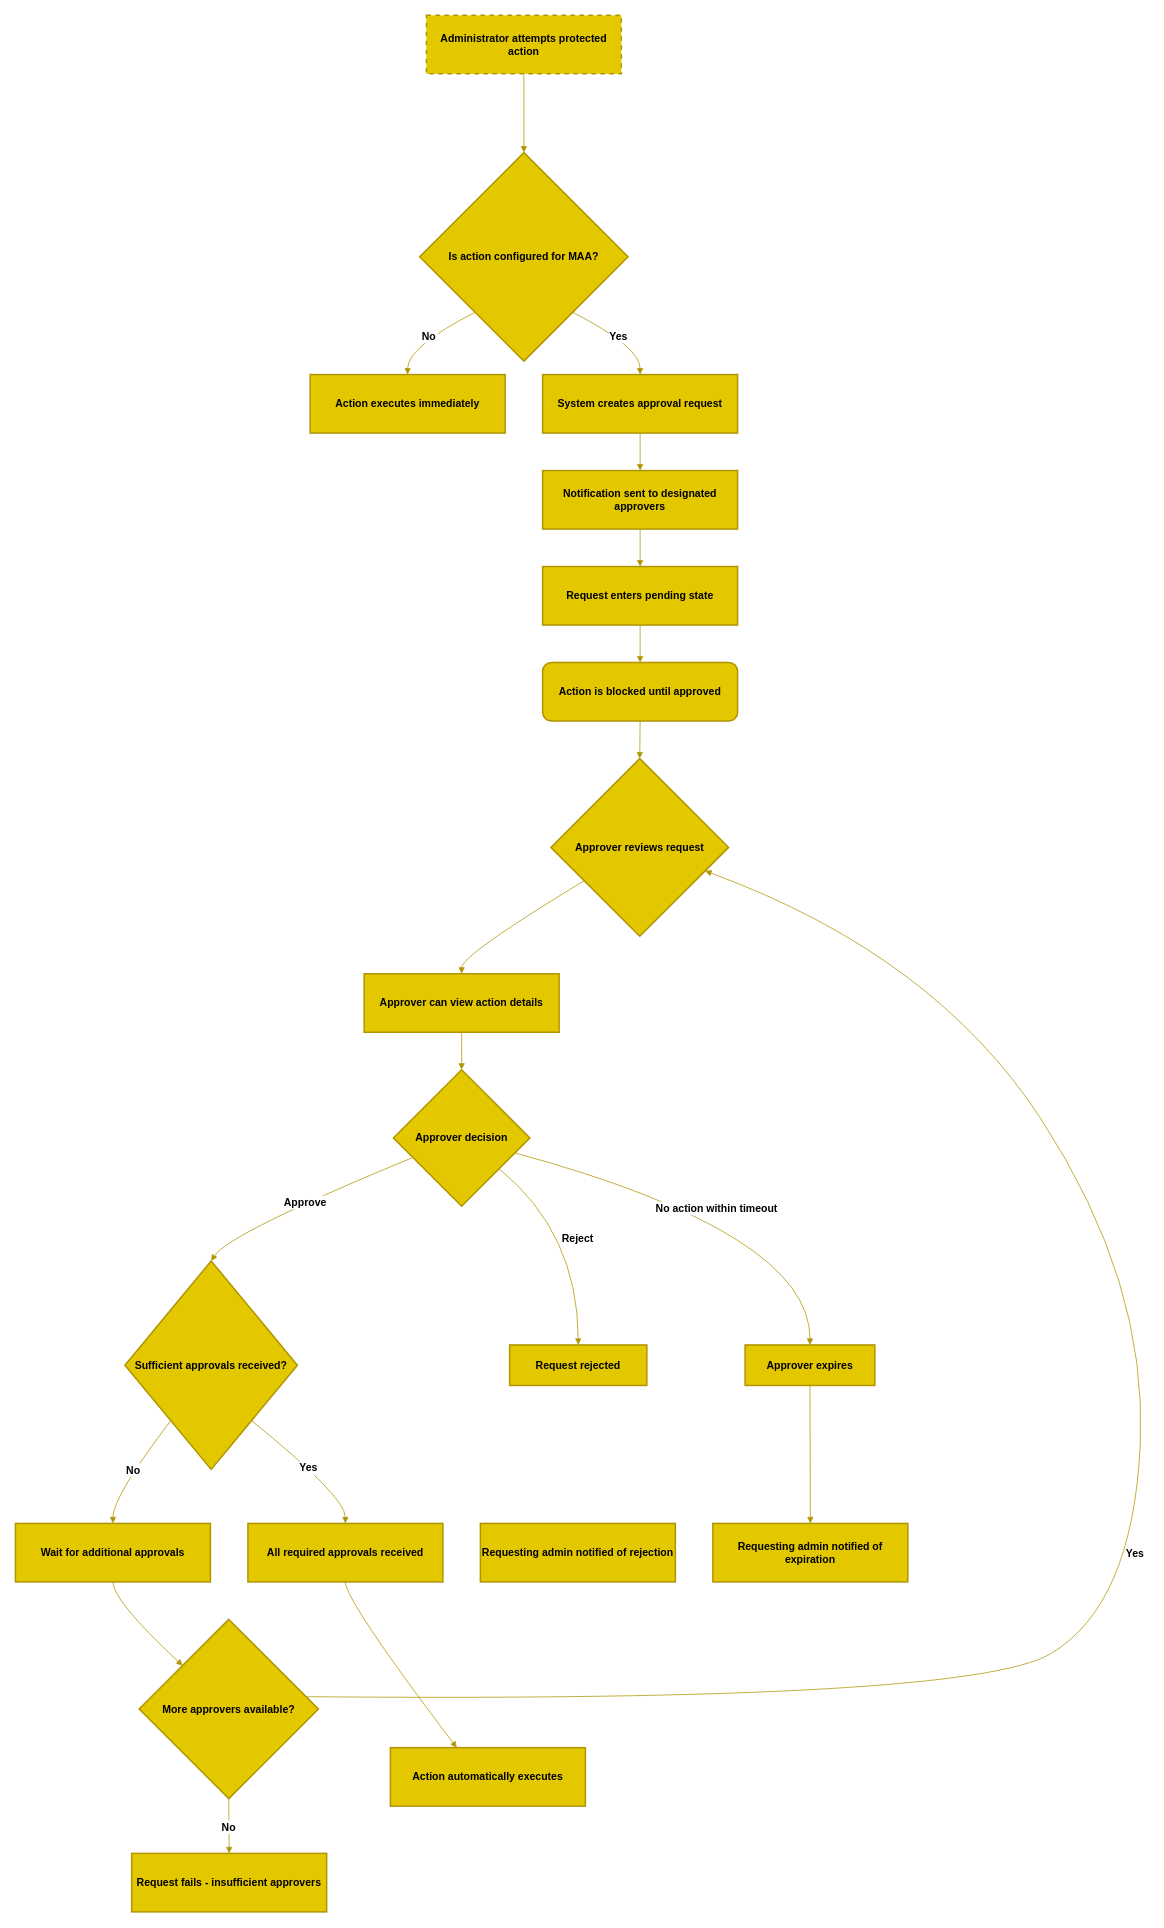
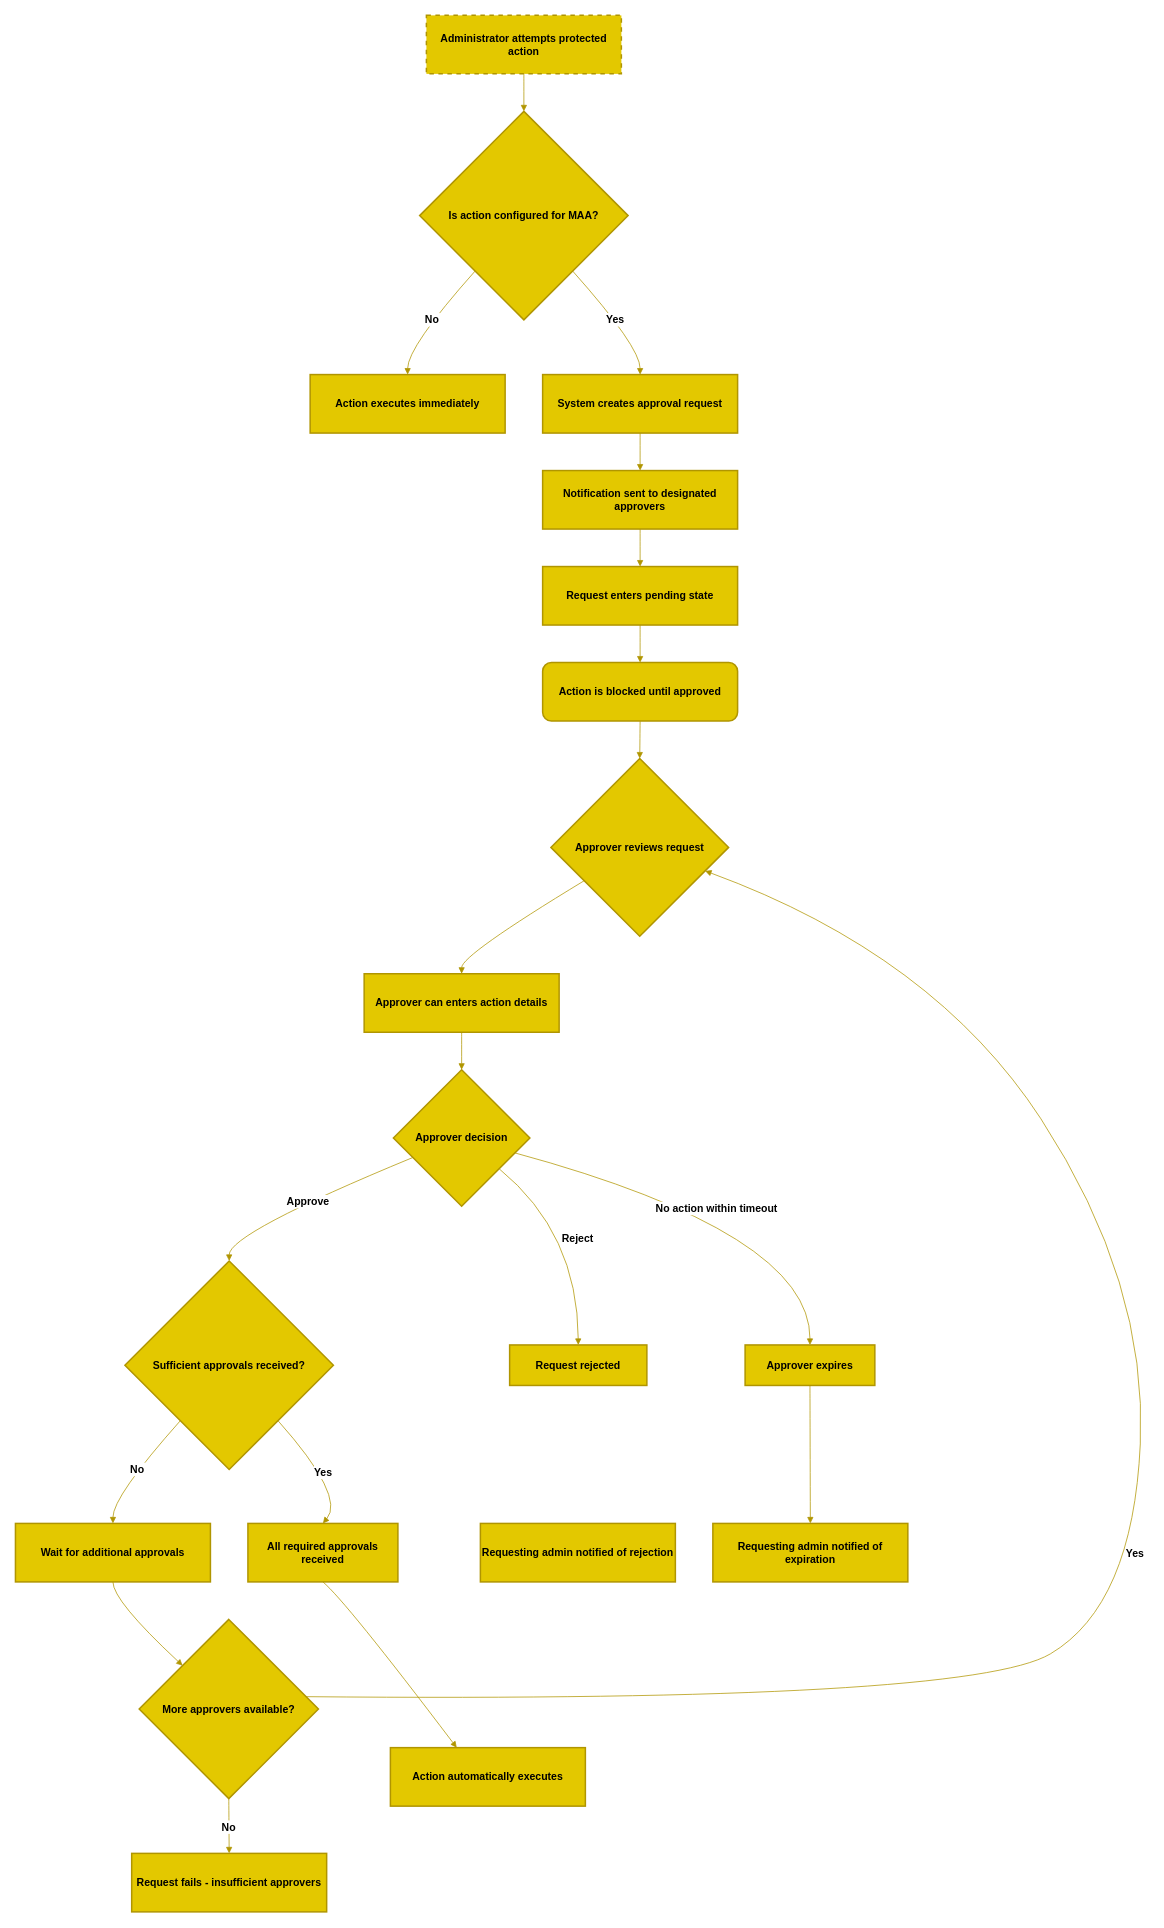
node "Is action configured for MAA?": moved (524, 257) -> (524, 216)
node "Approver can view action details": label "Approver can view action details" -> "Approver can enters action details"
node "Sufficient approvals received?": size 173x209 -> 209x209
node "All required approvals received": size 195x59 -> 150x59
